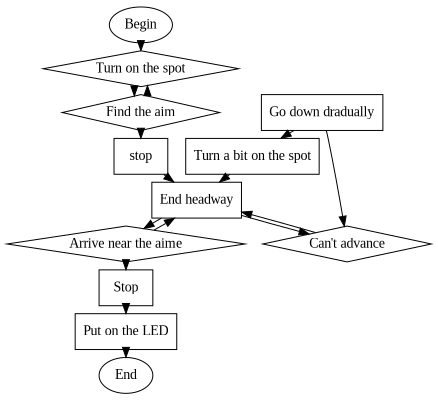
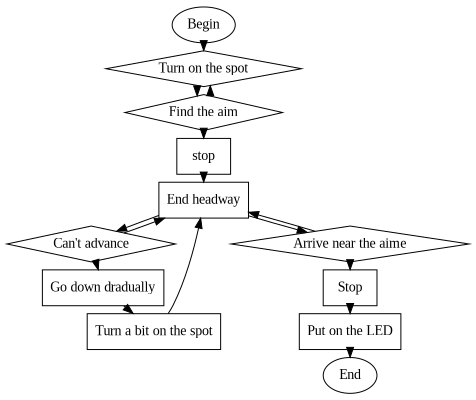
edge "Go down dradually" -> "Can't advance": reversed
